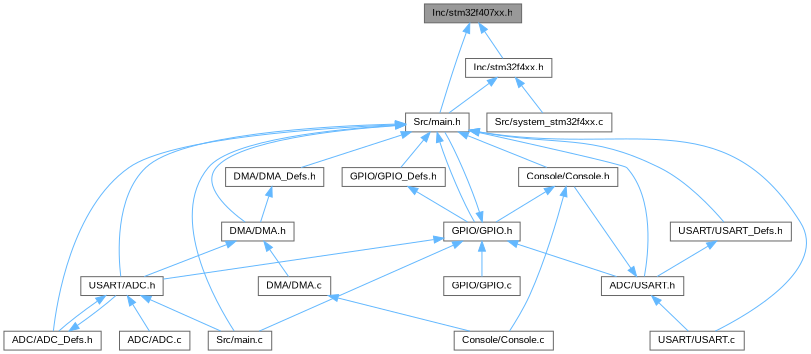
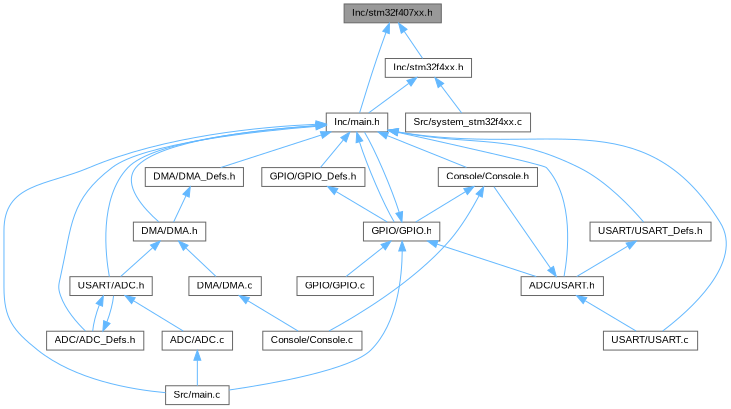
node "Src/main.h": label "Src/main.h" -> "Inc/main.h"
edge "USART/ADC.h" -> "GPIO/GPIO.h": removed
edge "Src/main.c" -> "USART/ADC.h": now "Src/main.c" -> "ADC/ADC.c"
